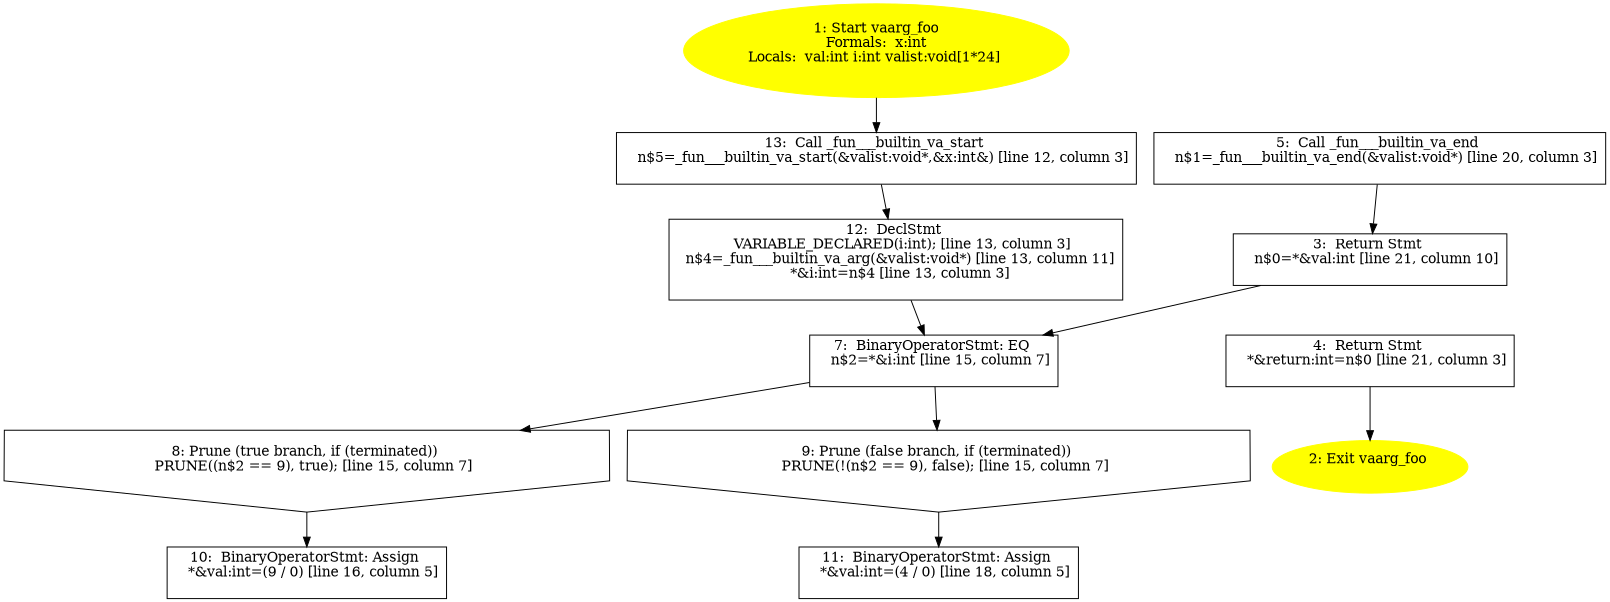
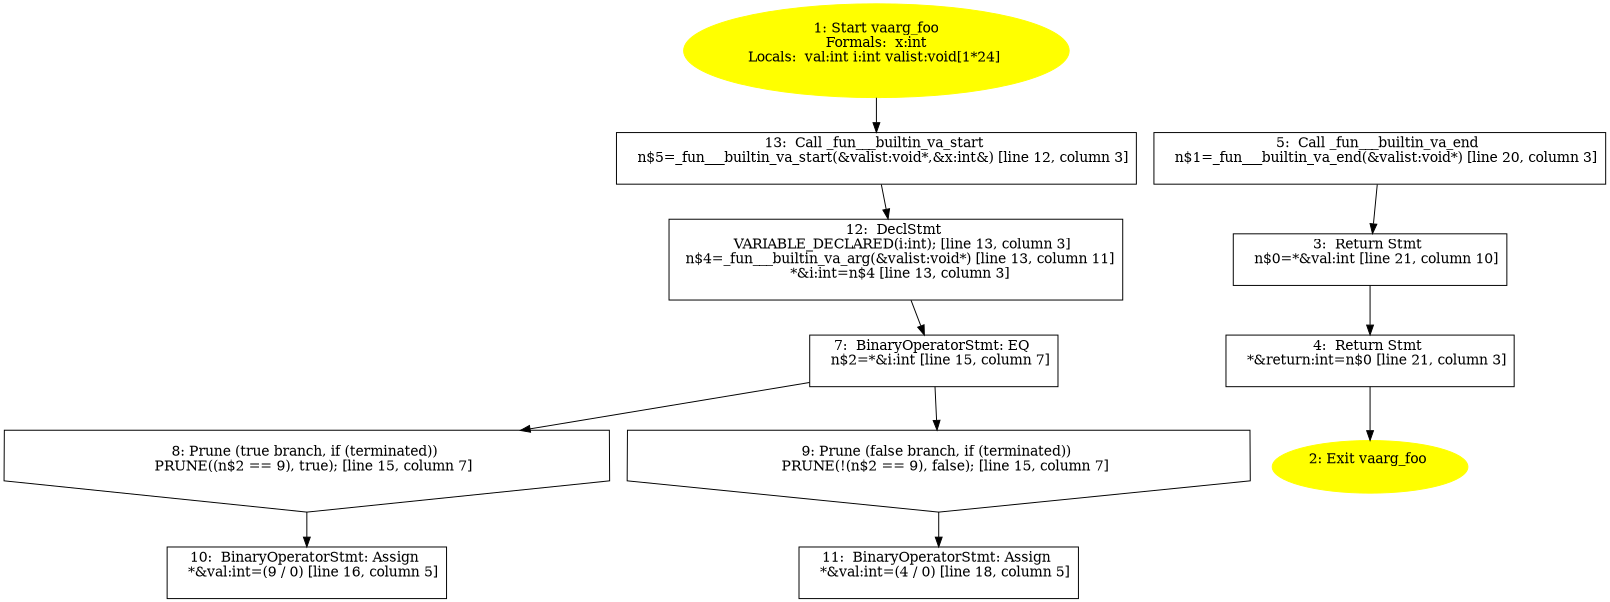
edge "3:  Return Stmt n$0=*&val:int [line 21, column 10]" -> "7:  BinaryOperatorStmt: EQ n$2=*&i:int [line 15, column 7]": now "3:  Return Stmt n$0=*&val:int [line 21, column 10]" -> "4:  Return Stmt *&return:int=n$0 [line 21, column 3]"
